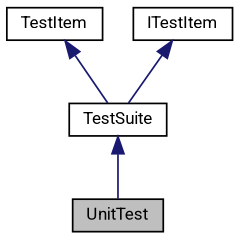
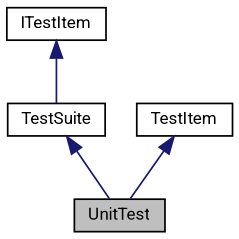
edge "TestSuite" -> "TestItem": now "UnitTest" -> "TestItem"
